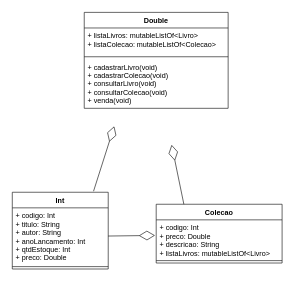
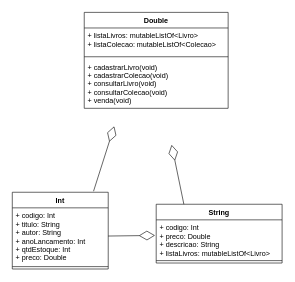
node "Colecao": label "Colecao" -> "String"
